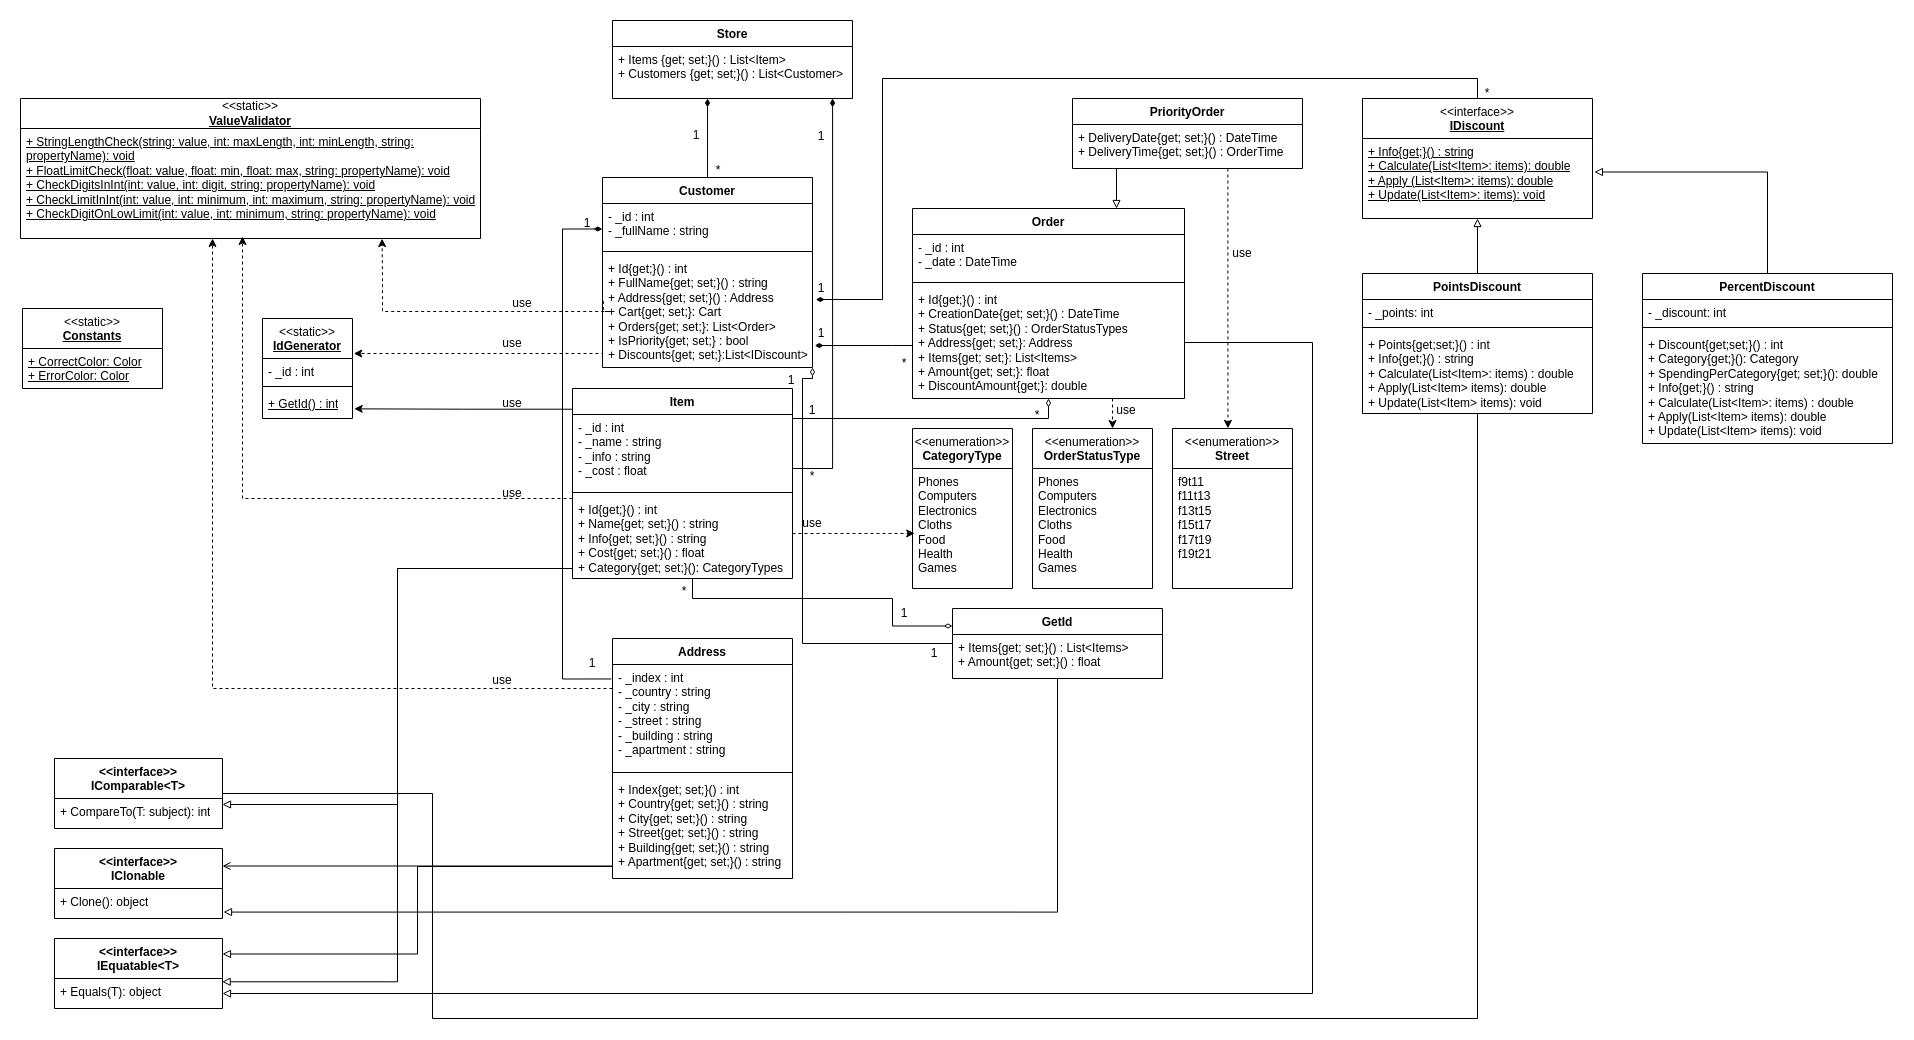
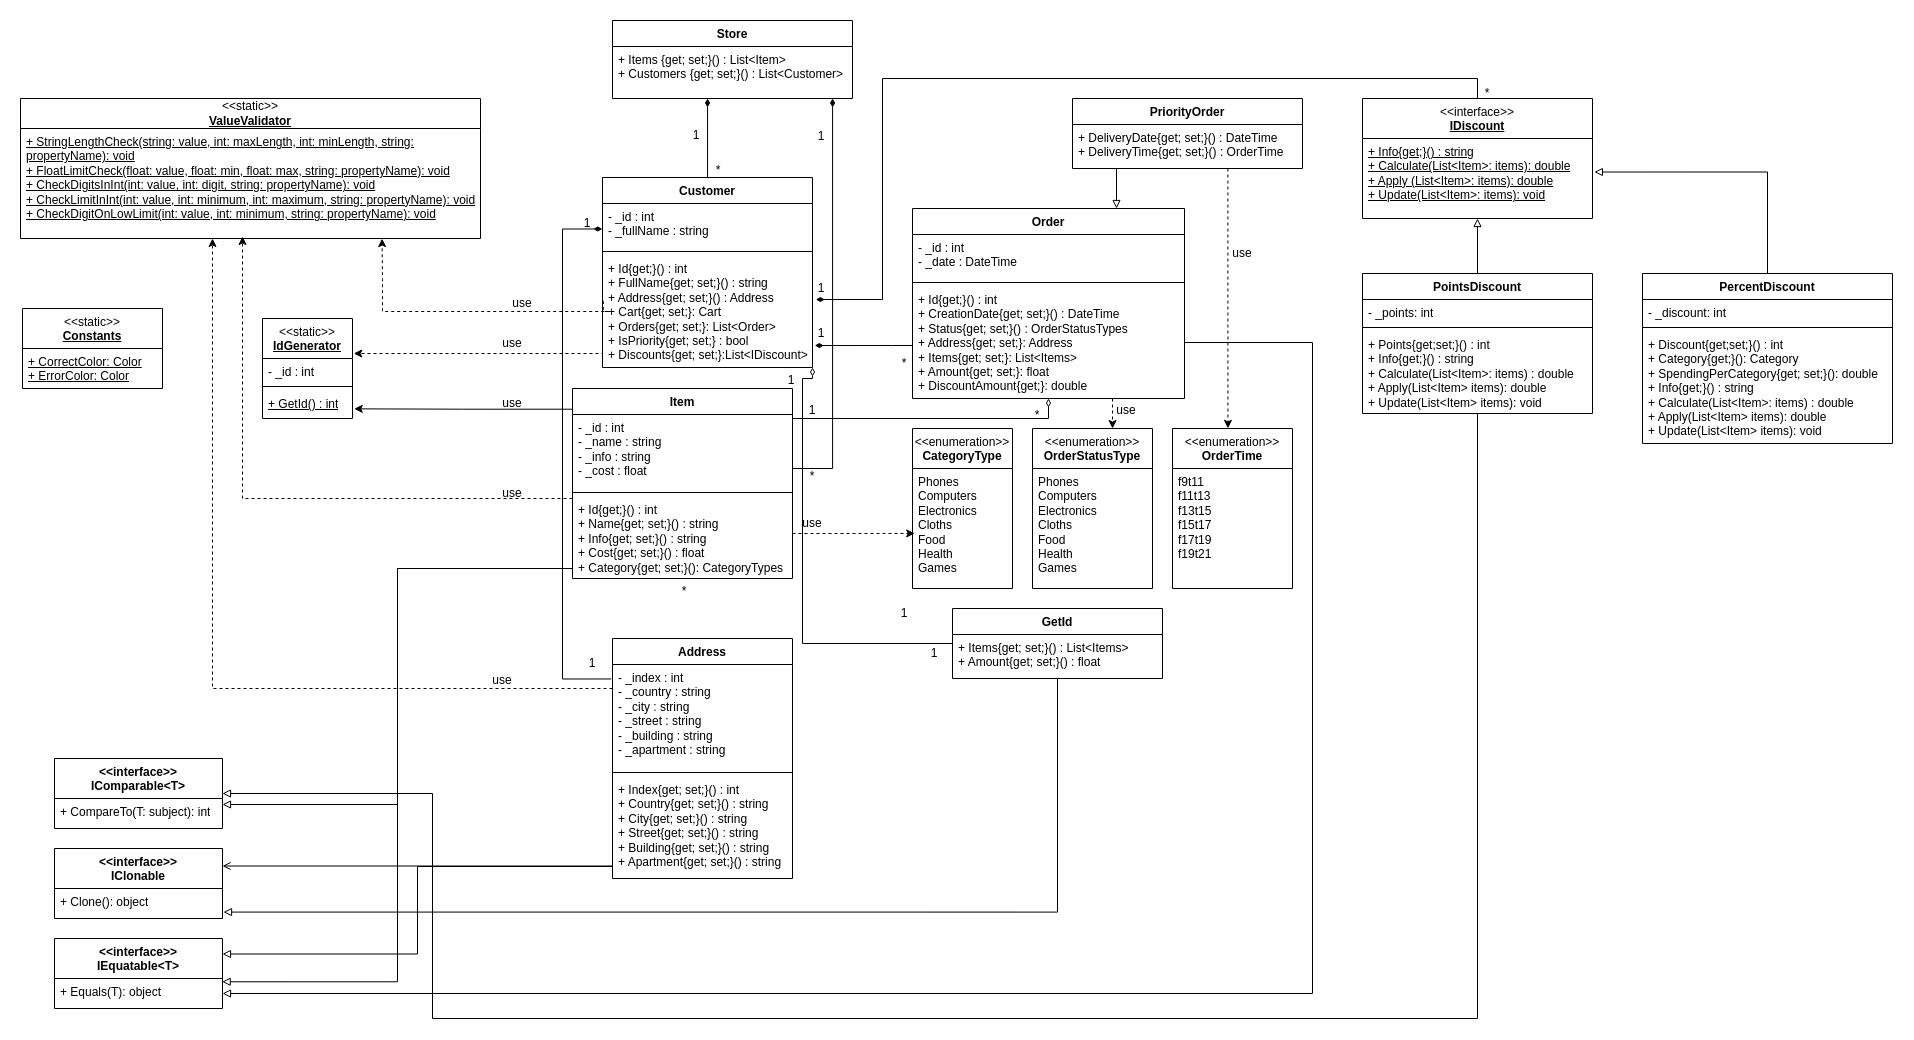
node "<<enumeration>> Street": label "<<enumeration>> Street" -> "<<enumeration>> OrderTime"
edge "Item" -> "GetId": removed
edge "PointsDiscount" -- "<<interface>> IComparable<T>": arrowhead none -> block
